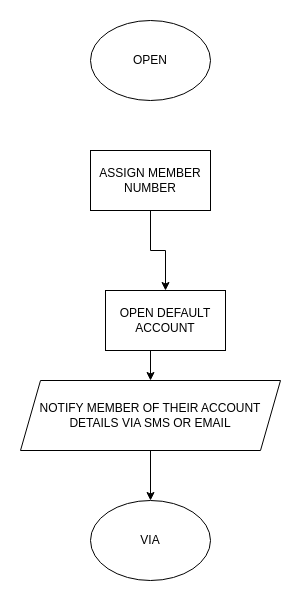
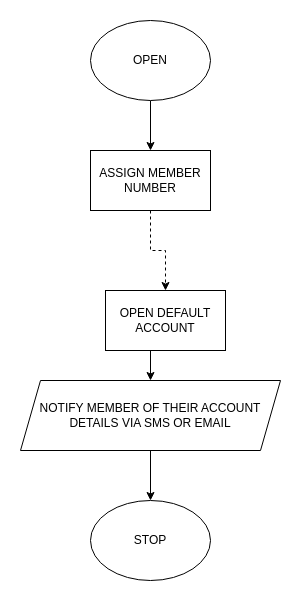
edge "OPEN" -> "ASSIGN MEMBER NUMBER": added
edge "ASSIGN MEMBER NUMBER" -> "OPEN DEFAULT ACCOUNT": style solid -> dashed
node "VIA": label "VIA" -> "STOP"
